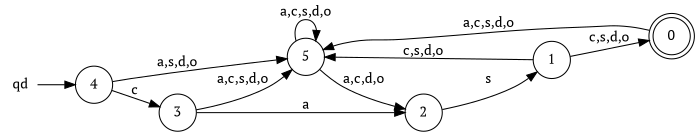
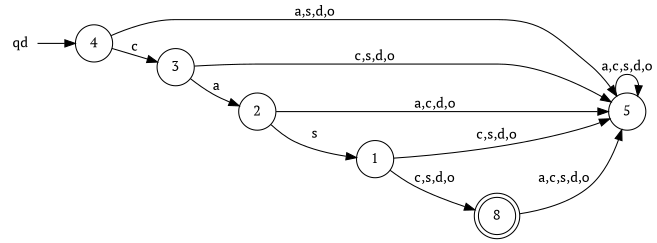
node "0": label "0" -> "8"
edge "3" -> "5": label "a,c,s,d,o" -> "c,s,d,o"
edge "5" -> "2": reversed
